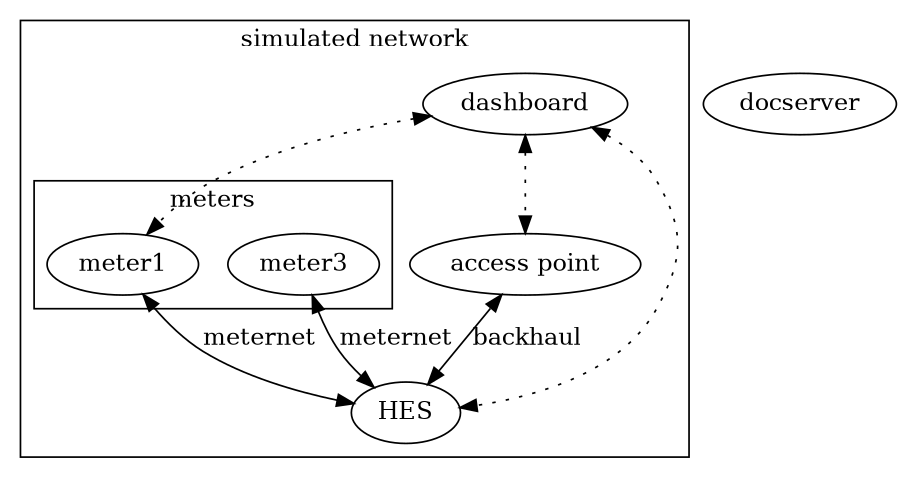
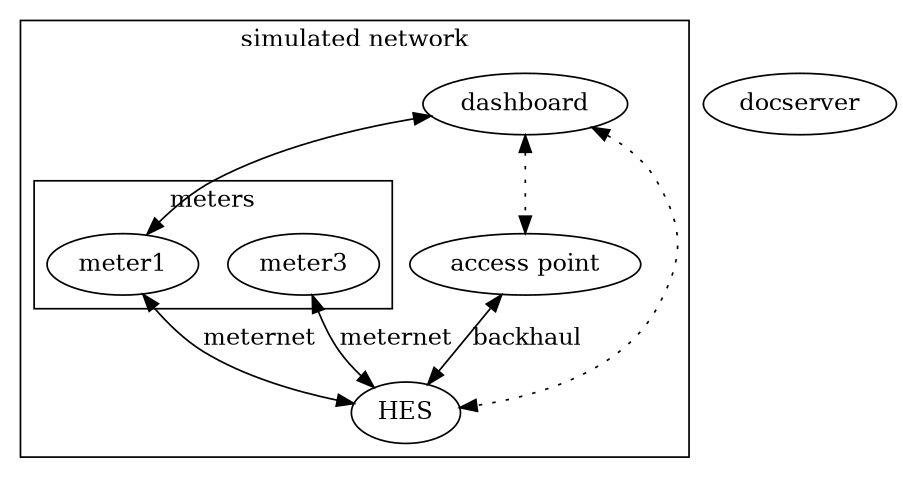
edge "dashboard" -- "meter1": style dotted -> solid
